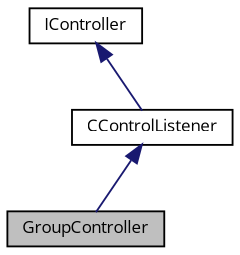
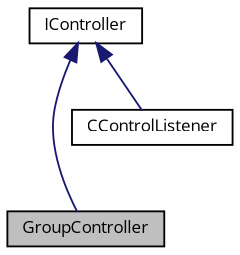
edge "GroupController" -> "CControlListener": now "GroupController" -> "IController"
